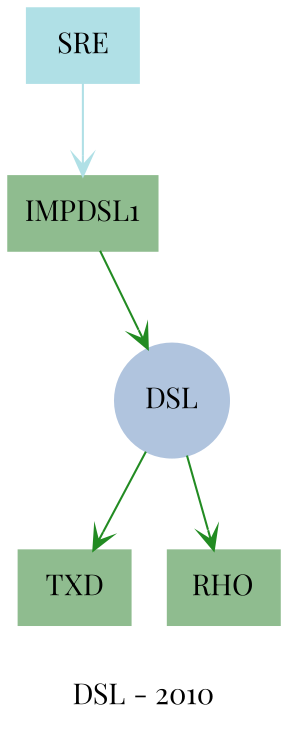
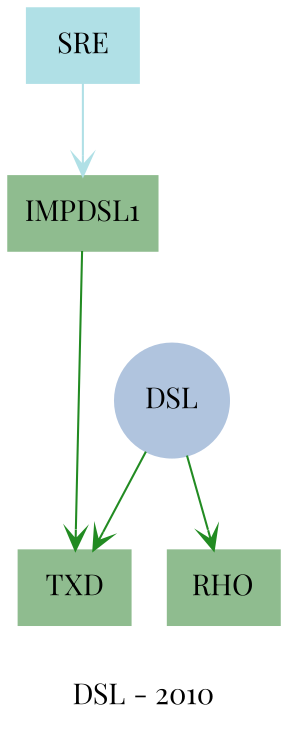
edge "IMPDSL1" -> "DSL": now "IMPDSL1" -> "TXD"
